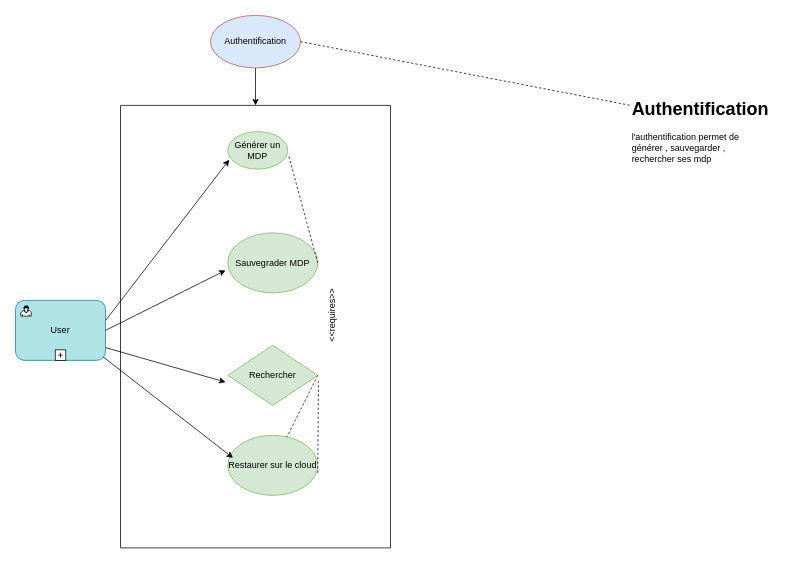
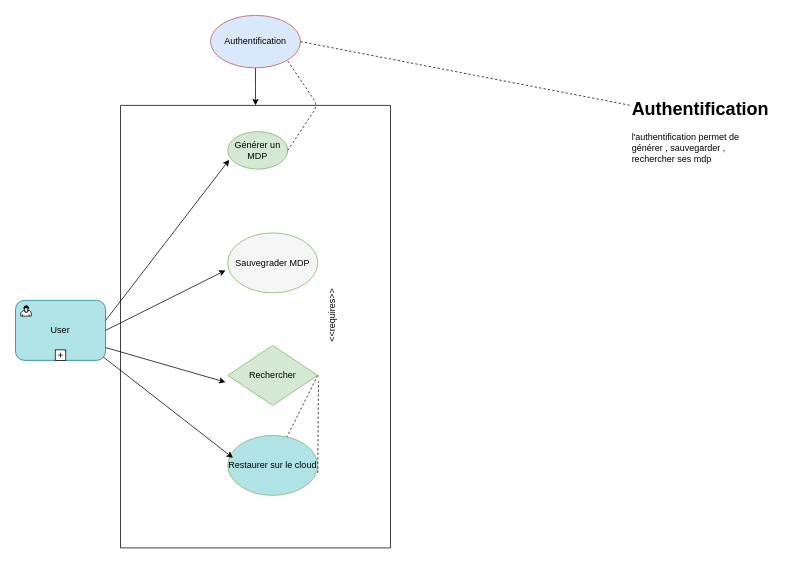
edge "Authentification" -- "Générer un MDP": added
edge "Générer un MDP" -- "Sauvegrader MDP": removed
node "Sauvegrader MDP": fillcolor #d5e8d4 -> #f5f5f5
node "Restaurer sur le cloud": fillcolor #d5e8d4 -> #b0e3e6
